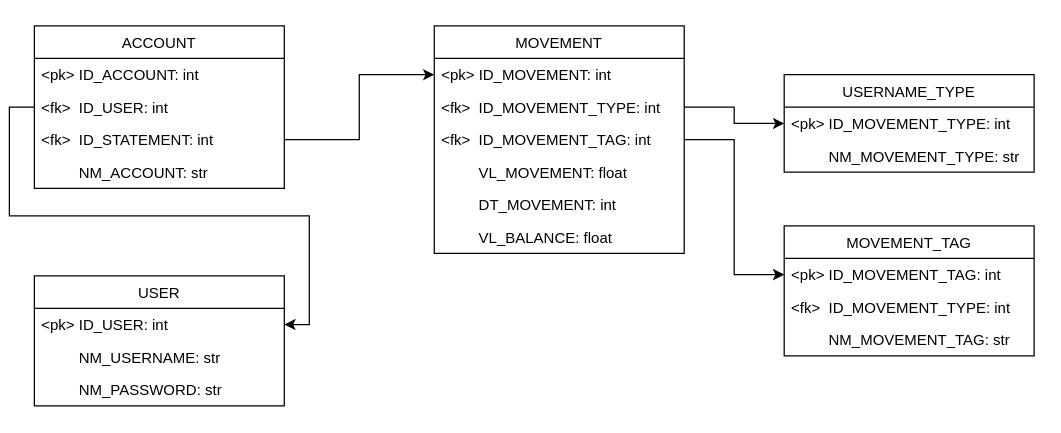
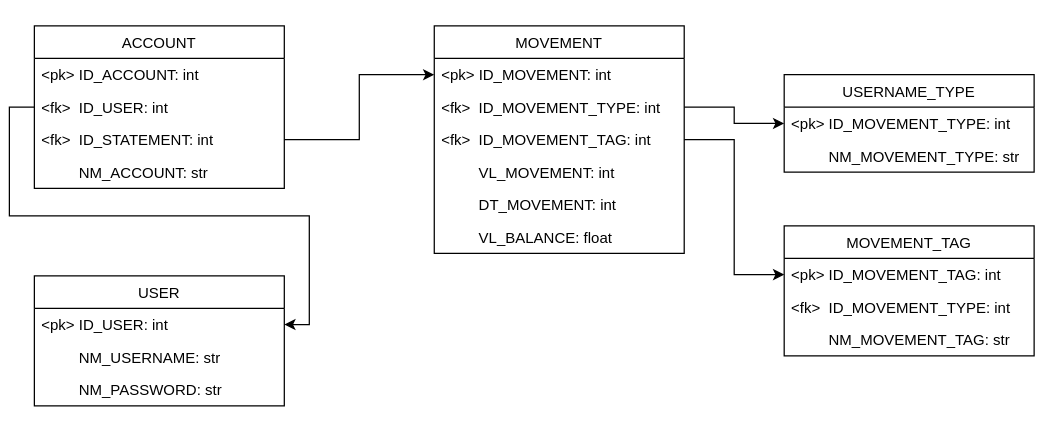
node "VL_MOVEMENT: float": label "VL_MOVEMENT: float" -> "VL_MOVEMENT: int"
